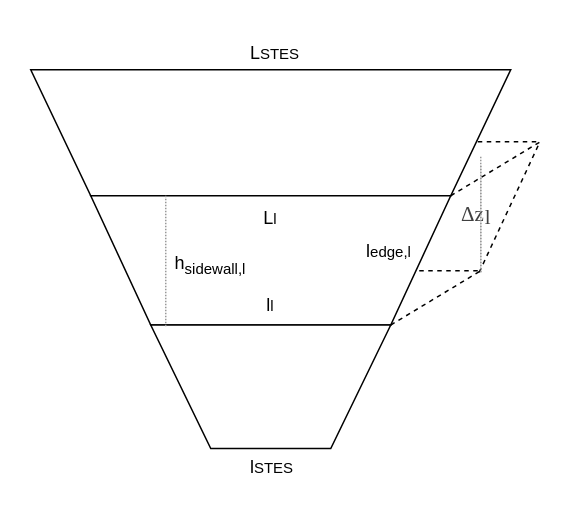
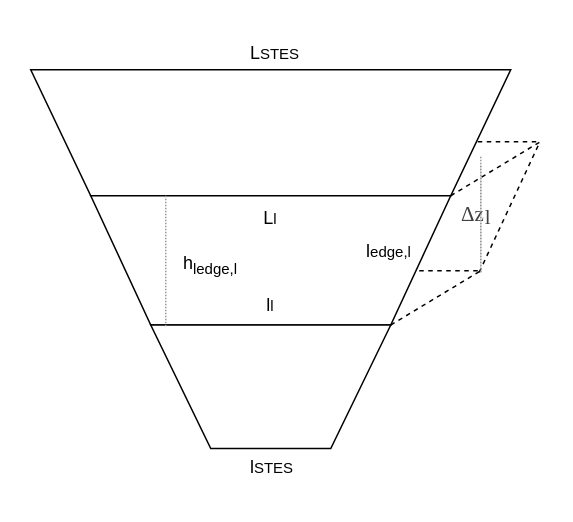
node "hsidewall,l": label "hsidewall,l" -> "hledge,l"
